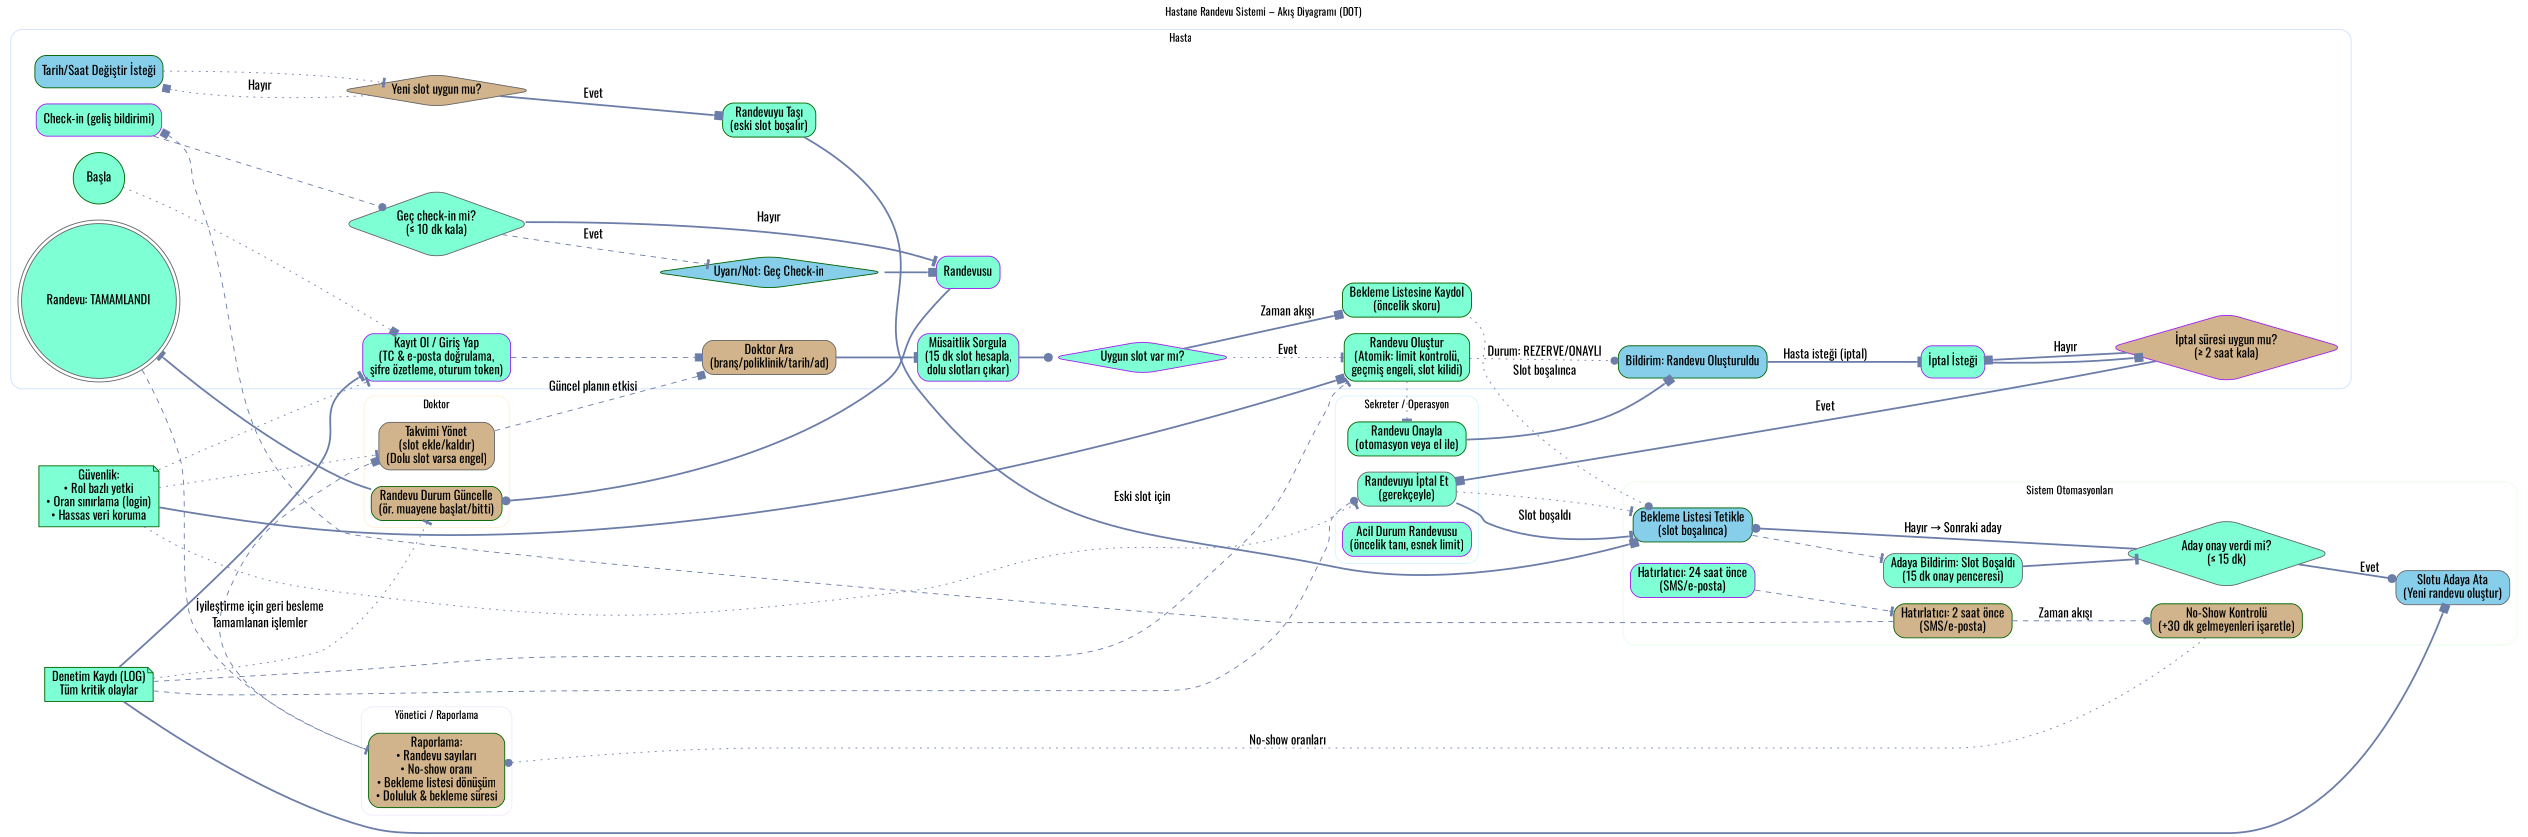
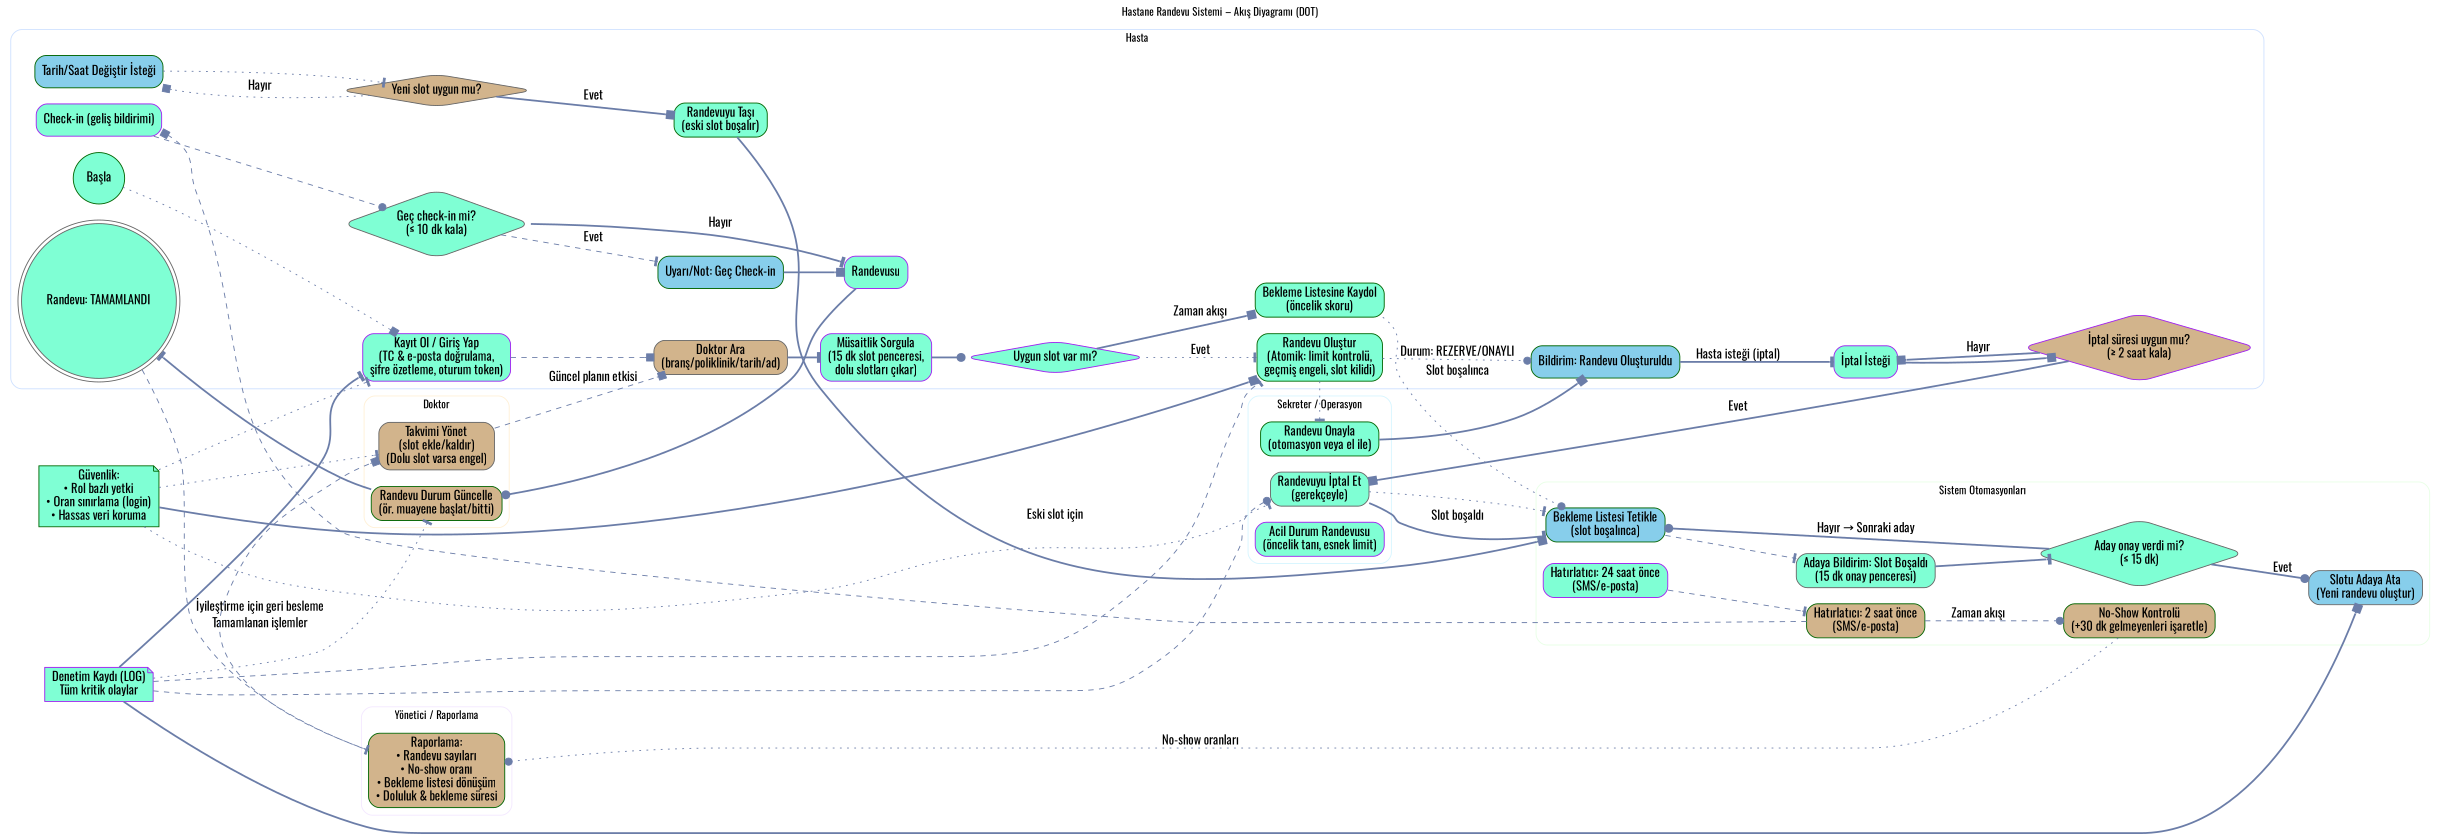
node "Uyarı/Not: Geç Check-in": shape diamond -> box
node "Müsaitlik Sorgula (15 dk slot hesapla, dolu slotları çıkar)": label "Müsaitlik Sorgula (15 dk slot hesapla, dolu slotları çıkar)" -> "Müsaitlik Sorgula (15 dk slot penceresi, dolu slotları çıkar)"
node "Denetim Kaydı (LOG) Tüm kritik olaylar": color darkgreen -> purple
